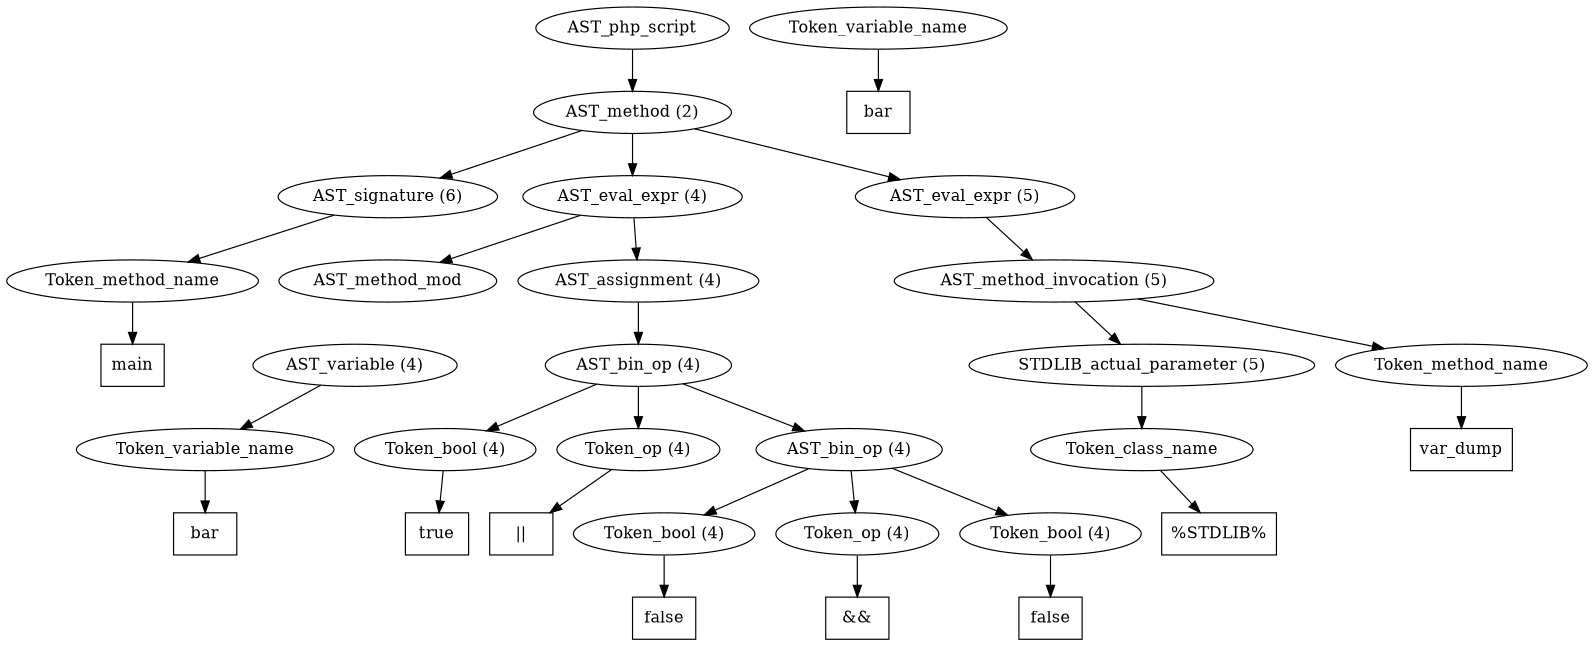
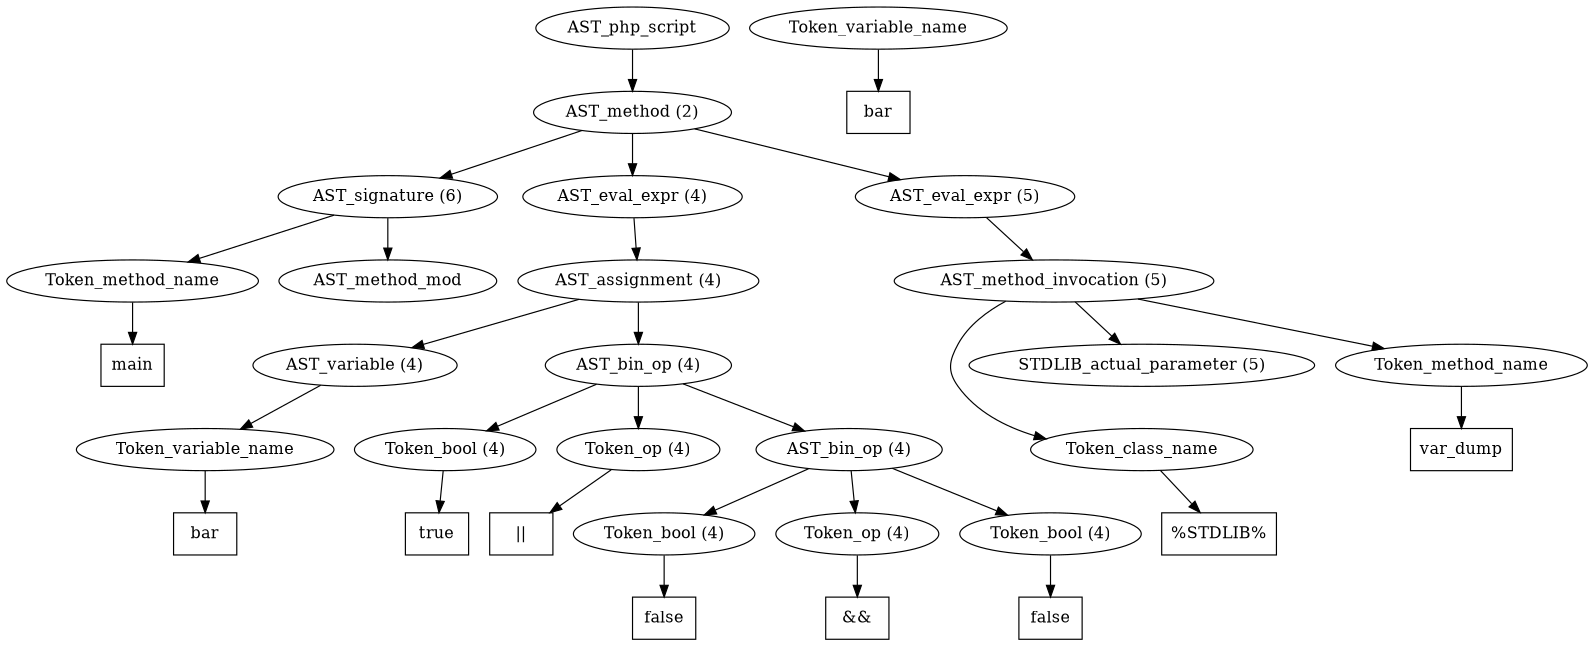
edge "AST_eval_expr (4)" -> "AST_method_mod": now "AST_signature (6)" -> "AST_method_mod"
edge "AST_assignment (4)" -> "AST_variable (4)": added
edge "STDLIB_actual_parameter (5)" -> "Token_class_name": now "AST_method_invocation (5)" -> "Token_class_name"
